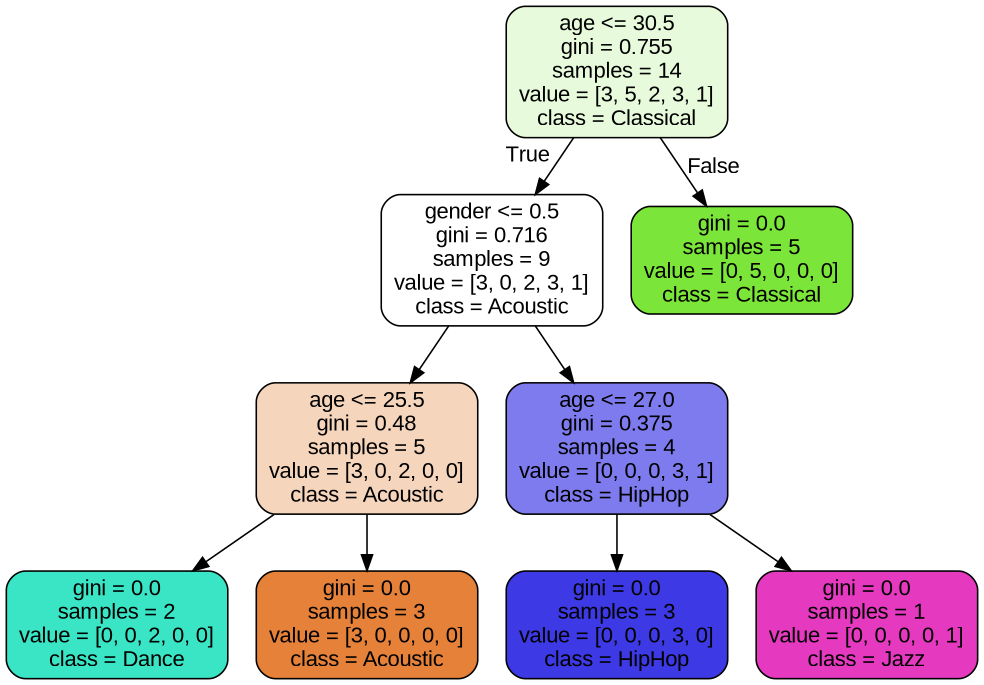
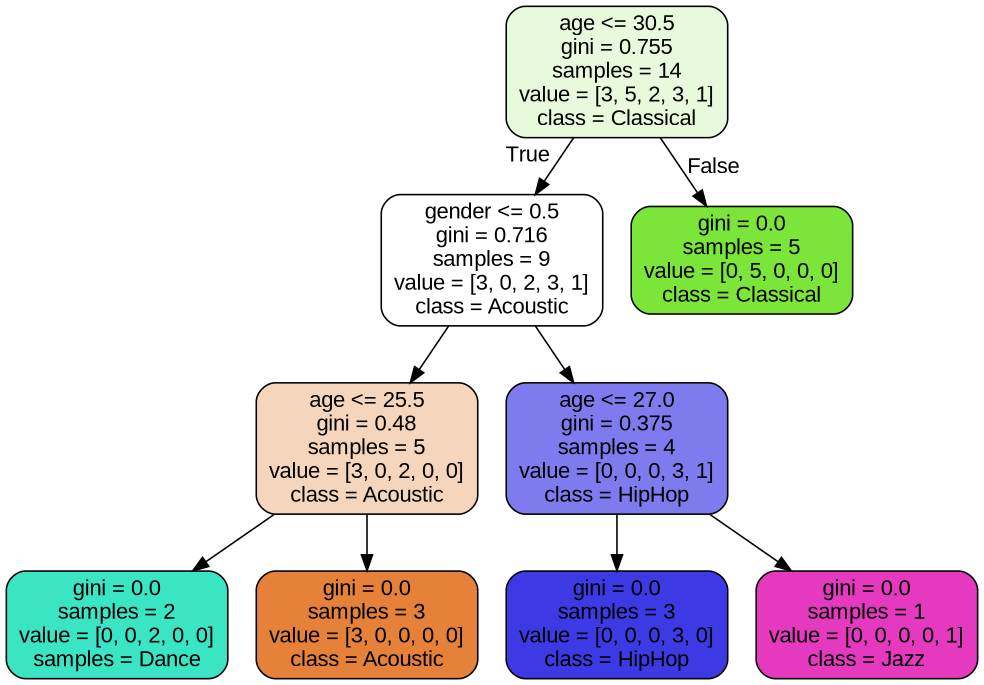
node "gini = 0.0 samples = 2 value = [0, 0, 2, 0, 0] class = Dance": label "gini = 0.0 samples = 2 value = [0, 0, 2, 0, 0] class = Dance" -> "gini = 0.0 samples = 2 value = [0, 0, 2, 0, 0] samples = Dance"
